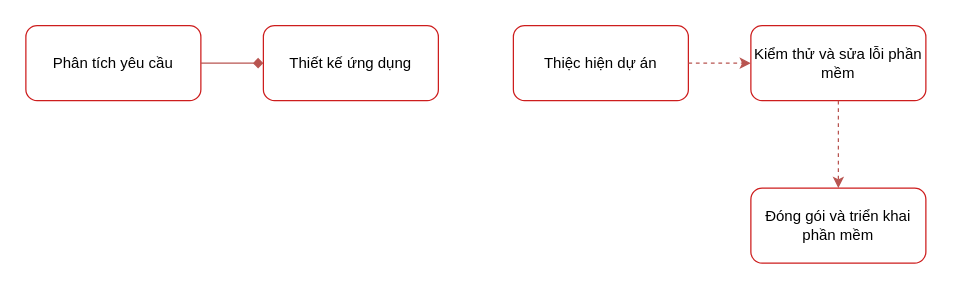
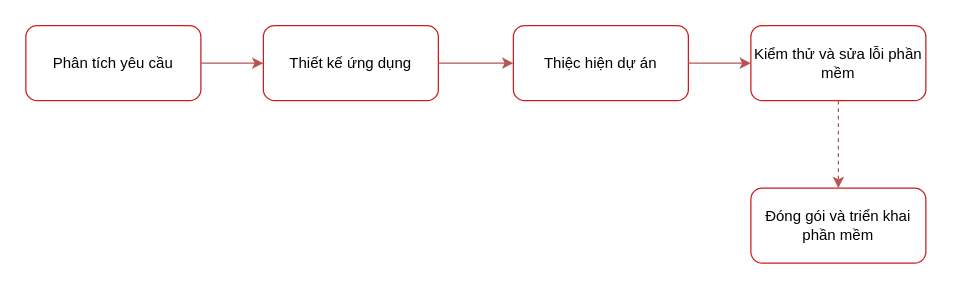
edge "Phân tích yêu cầu" -> "Thiết kế ứng dụng": arrowhead diamond -> classic
edge "Thiết kế ứng dụng" -> "Thiệc hiện dự án": added
edge "Thiệc hiện dự án" -> "Kiểm thử và sửa lỗi phần mềm": style dashed -> solid
